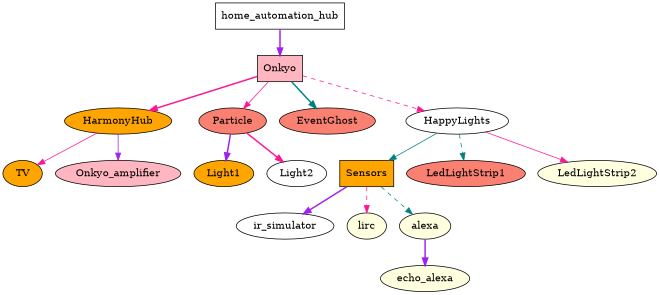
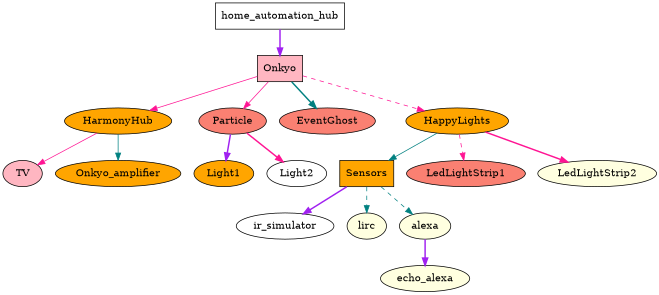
edge "Onkyo" -> "HarmonyHub": style bold -> solid
node "HappyLights": fillcolor white -> orange
edge "HarmonyHub" -> "Onkyo_amplifier": color purple -> teal
edge "HappyLights" -> "LedLightStrip1": color teal -> deeppink
edge "HappyLights" -> "LedLightStrip2": style solid -> bold
node "TV": fillcolor orange -> lightpink
node "Onkyo_amplifier": fillcolor lightpink -> orange
edge "Sensors" -> "lirc": color deeppink -> teal
